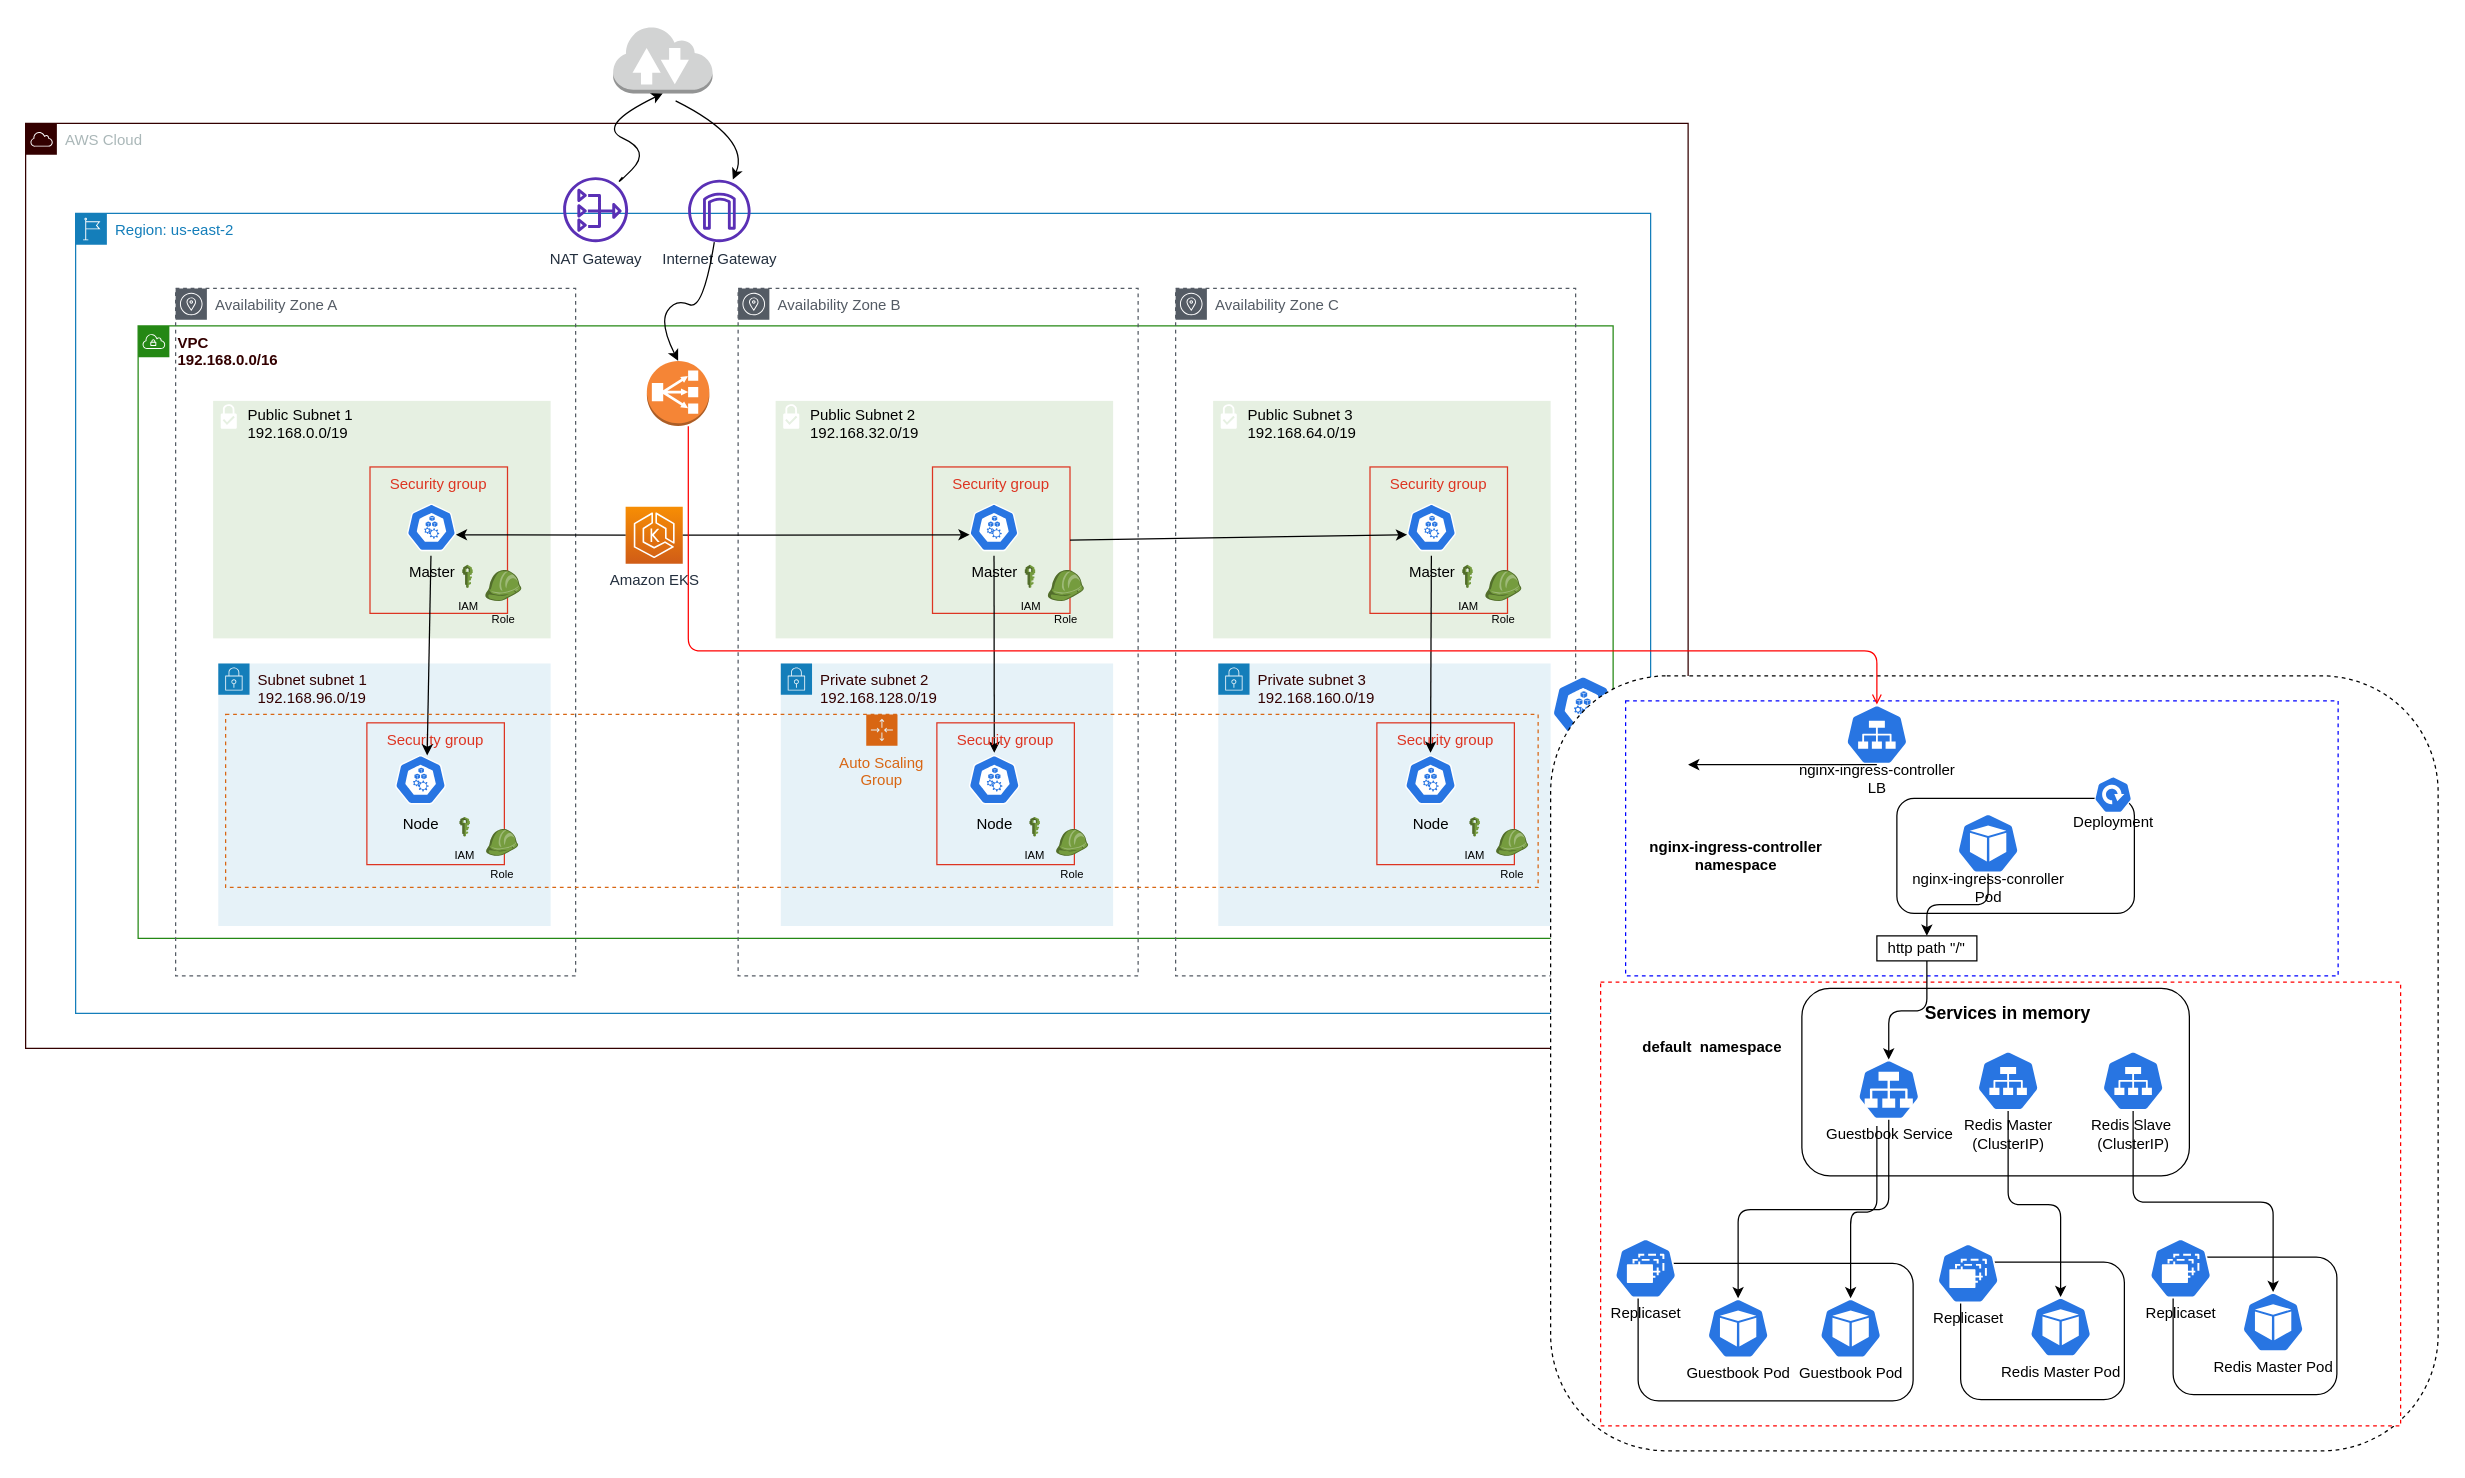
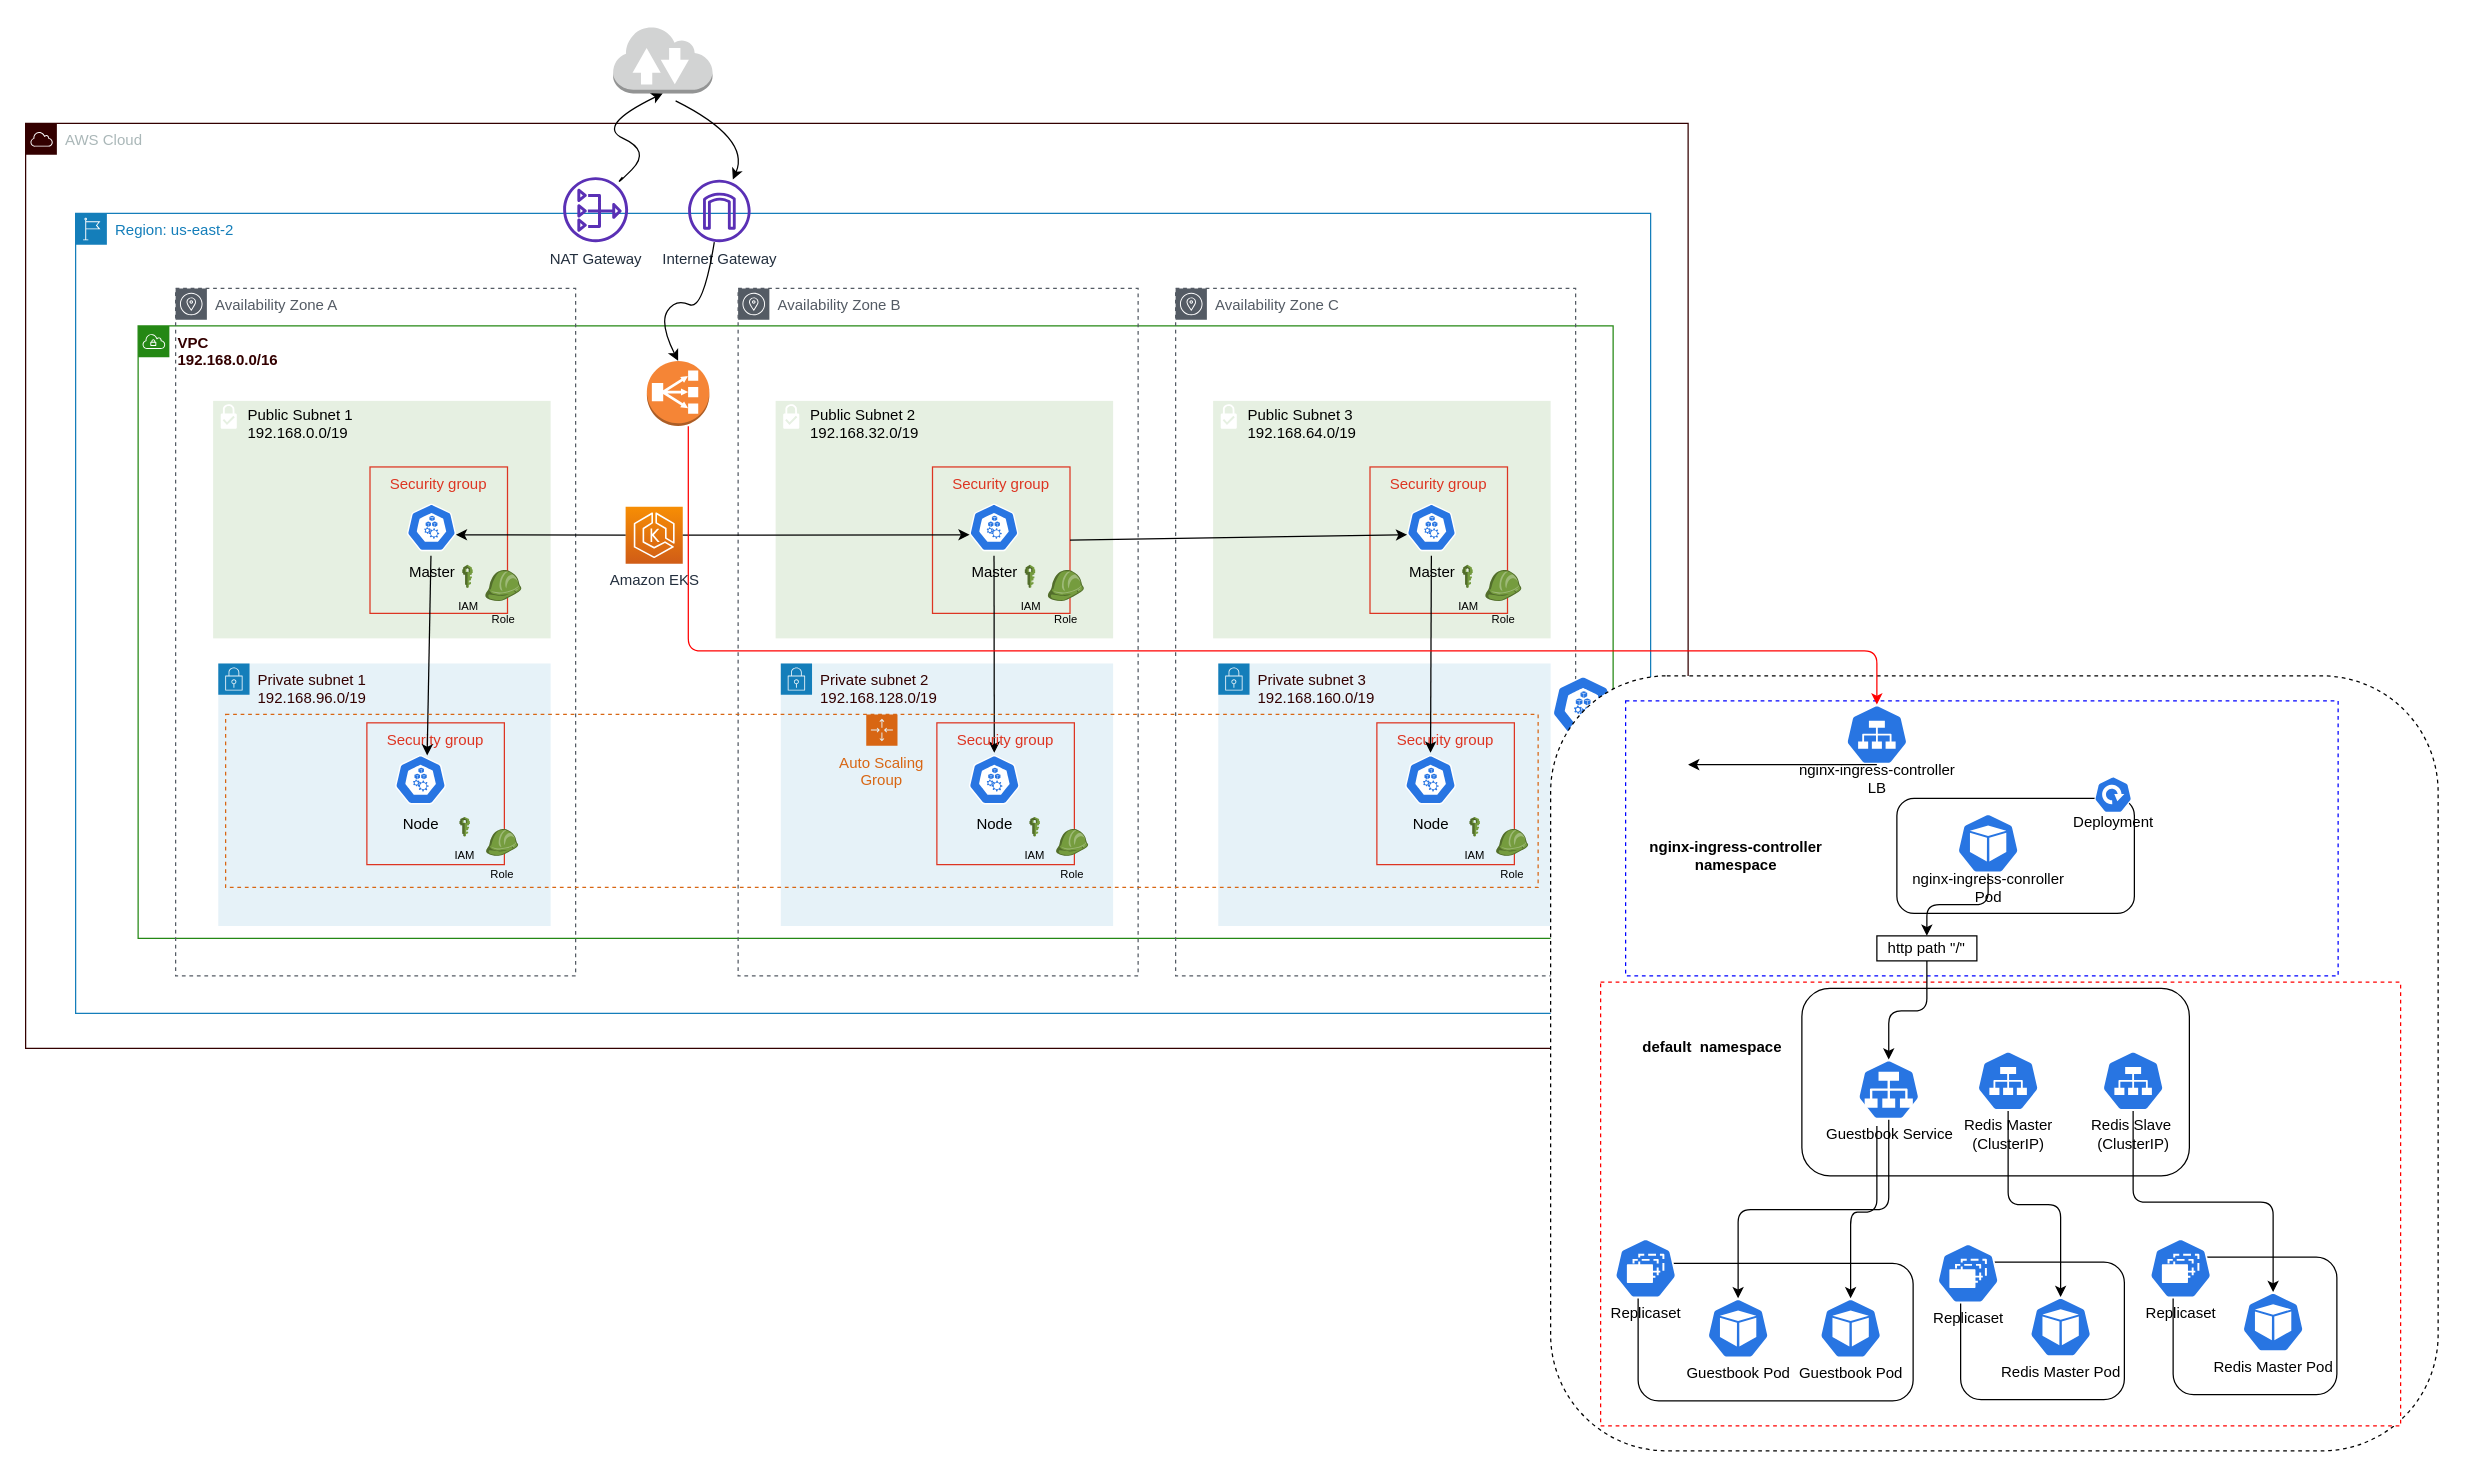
node "Subnet subnet 1 192.168.96.0/19": label "Subnet subnet 1 192.168.96.0/19" -> "Private subnet 1 192.168.96.0/19"
edge "Region: us-east-2" -> "nginx-ingress-controller LB": arrowhead open -> classic
node "Services in memory": removed
